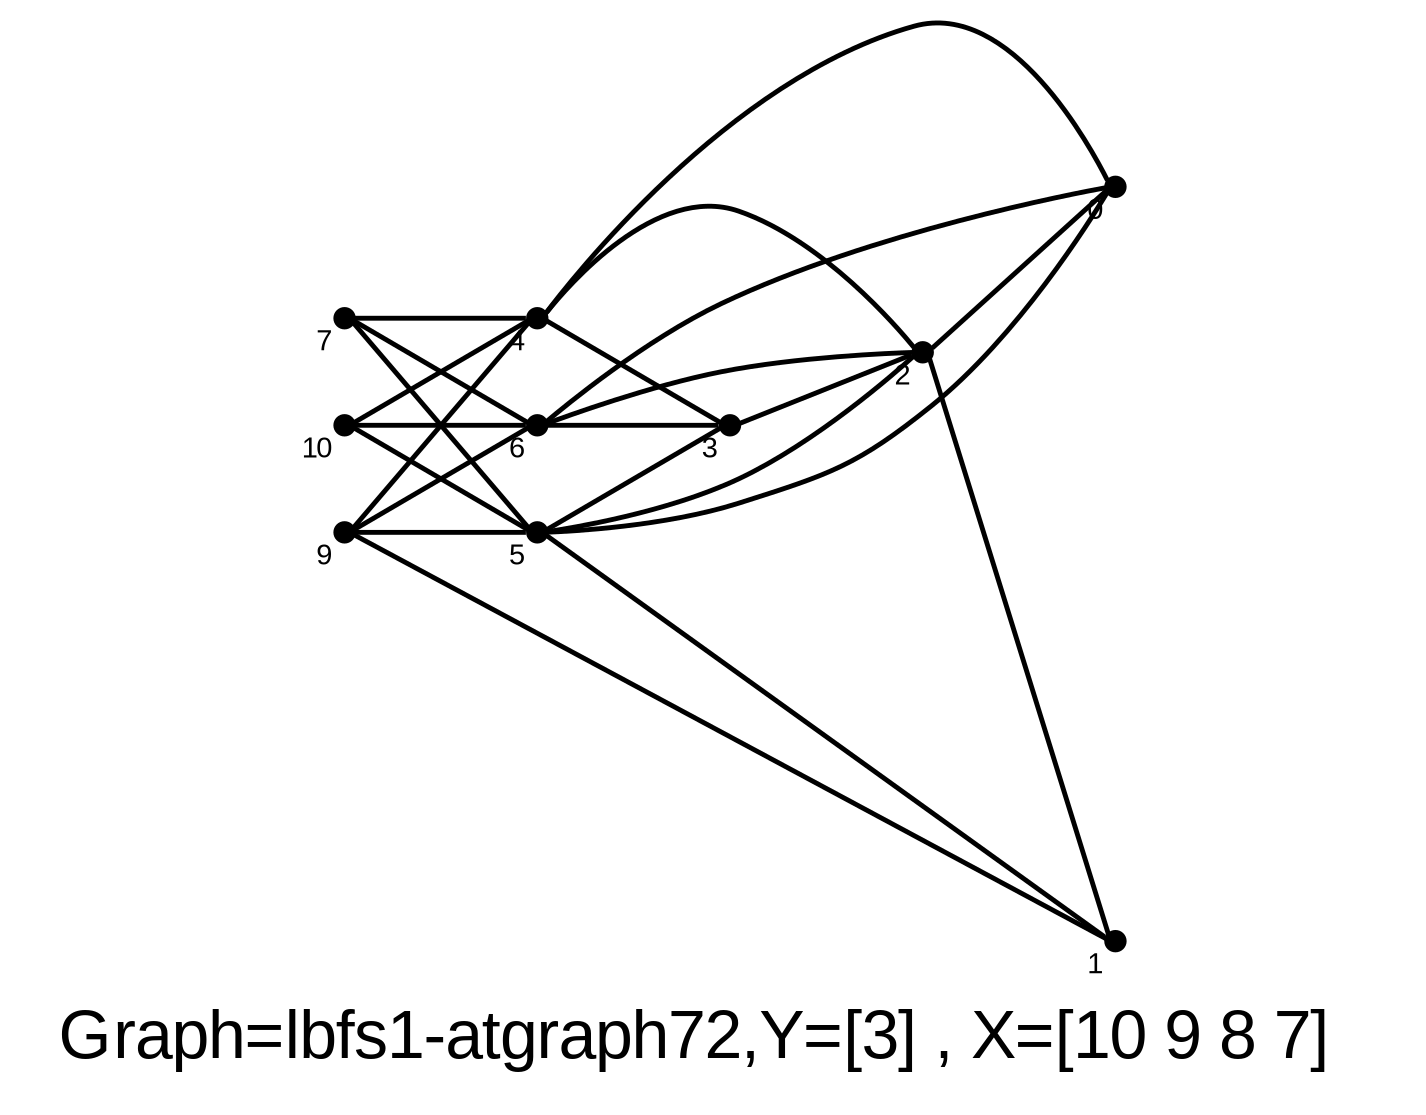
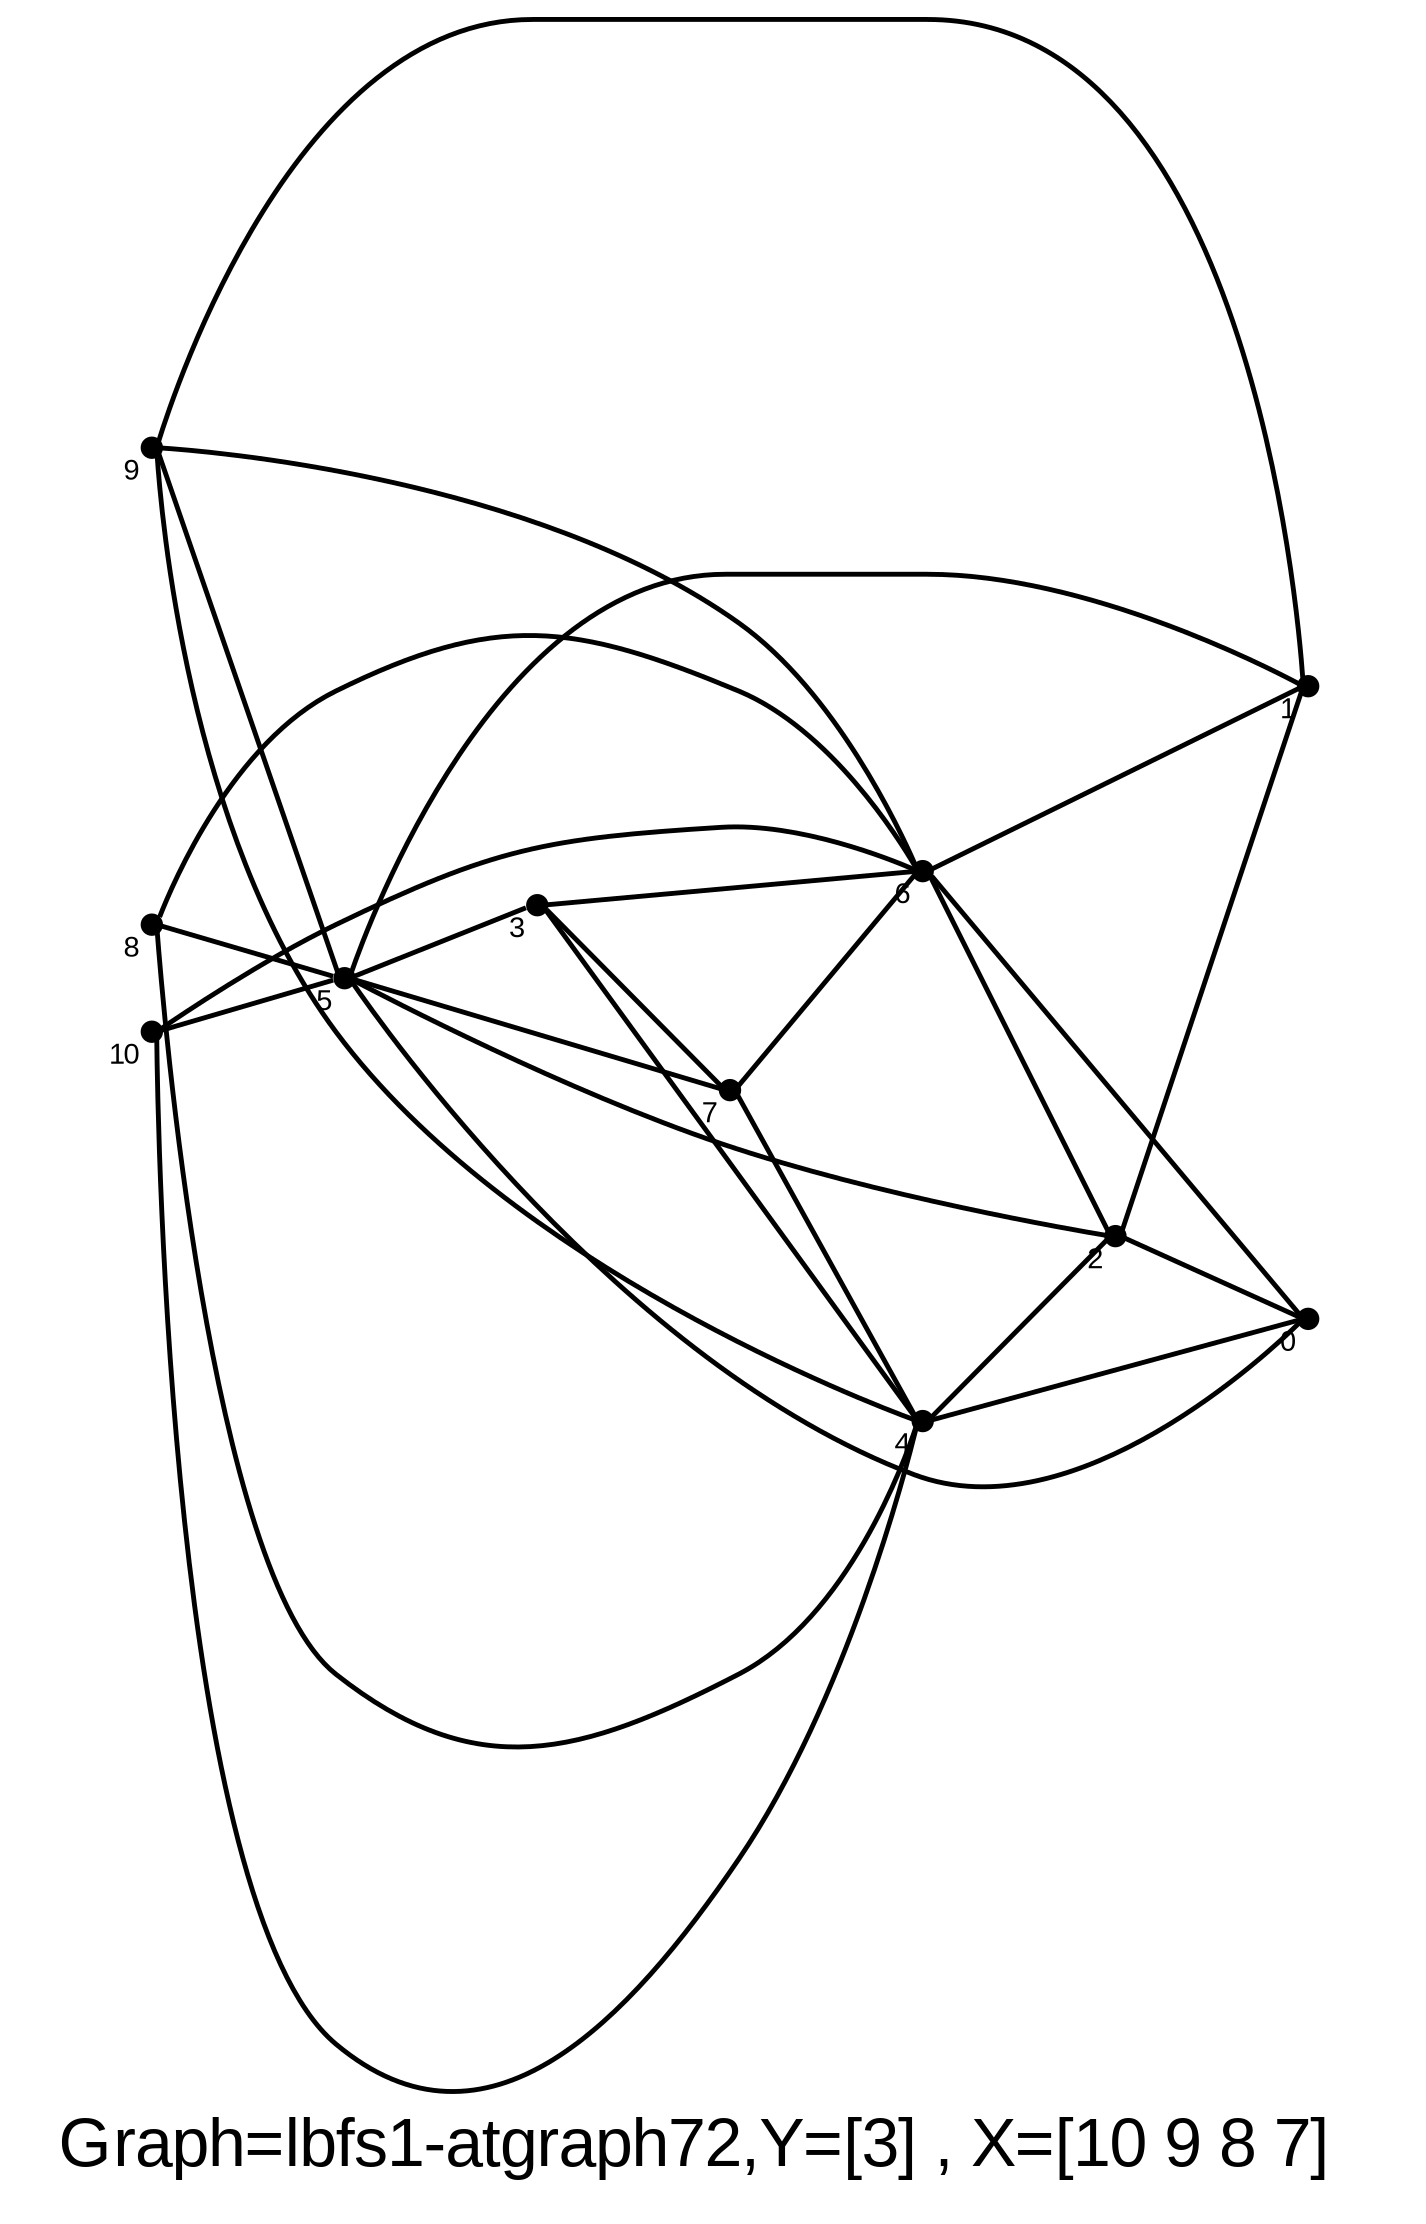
edge "2" -- "3": now "7" -- "3"
edge "1" -- "6": added
node "8": added
